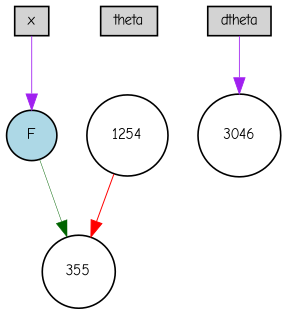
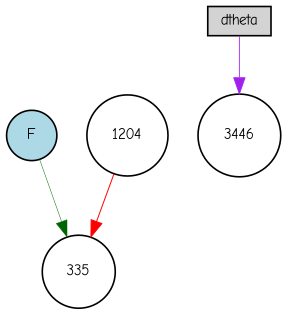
node "x": removed
node "theta": removed
node "1254": label "1254" -> "1204"
node "3046": label "3046" -> "3446"
node "355": label "355" -> "335"
